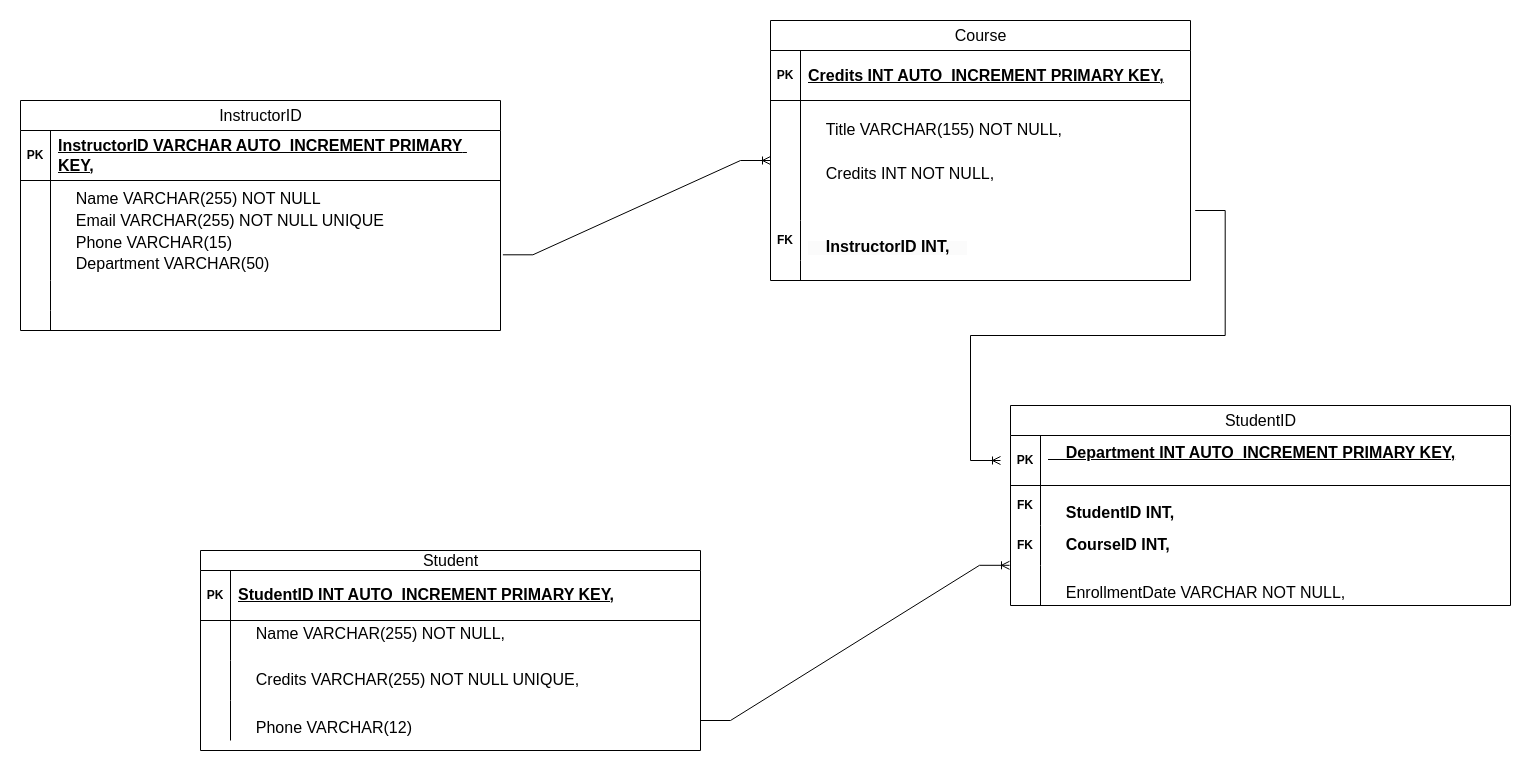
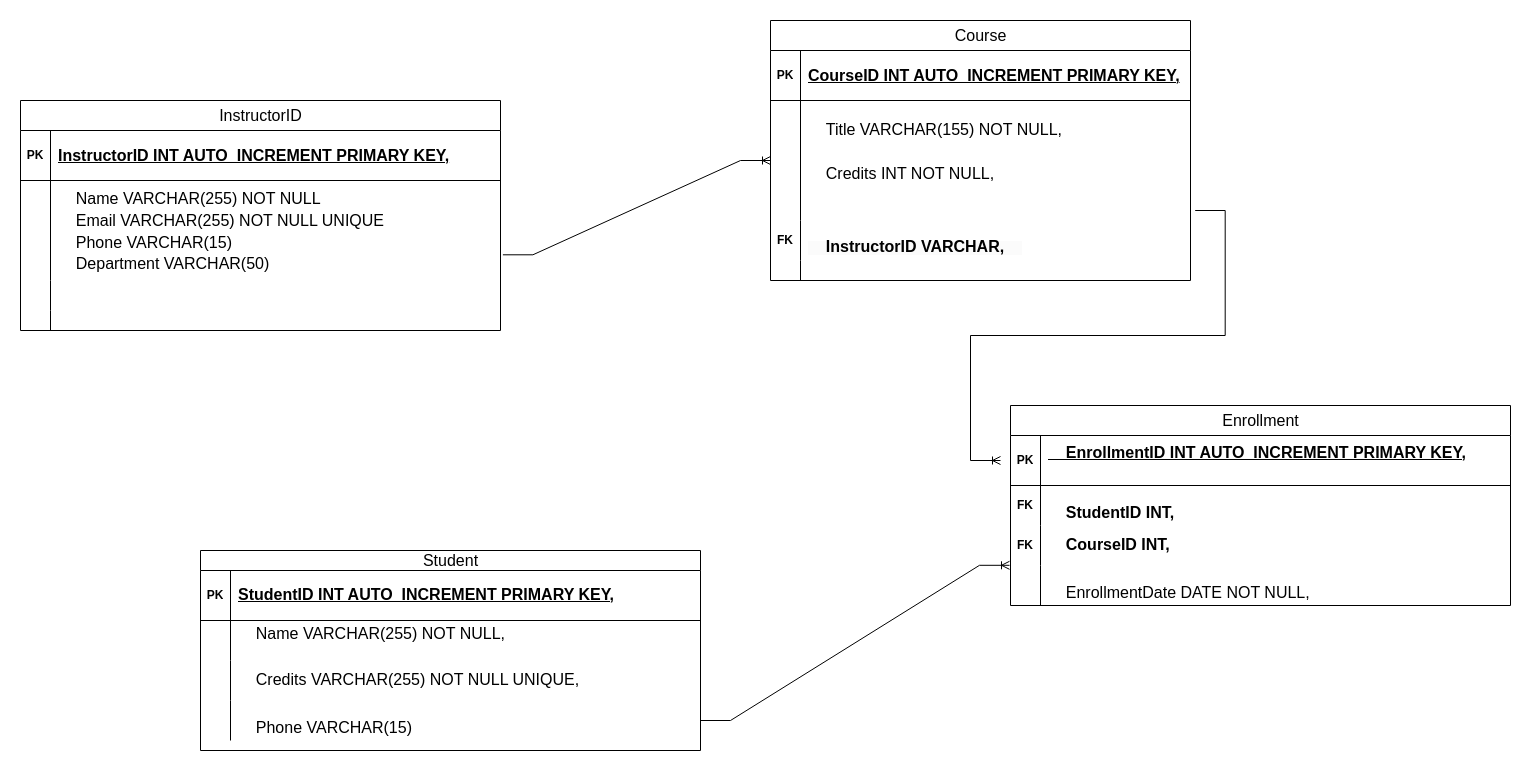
node "Credits INT AUTO_INCREMENT PRIMARY KEY,": label "Credits INT AUTO_INCREMENT PRIMARY KEY," -> "CourseID INT AUTO_INCREMENT PRIMARY KEY,"
node "InstructorID VARCHAR AUTO_INCREMENT PRIMARY KEY,": label "InstructorID VARCHAR AUTO_INCREMENT PRIMARY KEY," -> "InstructorID INT AUTO_INCREMENT PRIMARY KEY,"
node "InstructorID INT,": label "InstructorID INT," -> "InstructorID VARCHAR,"
node "StudentID": label "StudentID" -> "Enrollment"
node "Department INT AUTO_INCREMENT PRIMARY KEY,": label "Department INT AUTO_INCREMENT PRIMARY KEY," -> "EnrollmentID INT AUTO_INCREMENT PRIMARY KEY,"
node "EnrollmentDate VARCHAR NOT NULL,": label "EnrollmentDate VARCHAR NOT NULL," -> "EnrollmentDate DATE NOT NULL,"
node "Phone VARCHAR(12)": label "Phone VARCHAR(12)" -> "Phone VARCHAR(15)"
